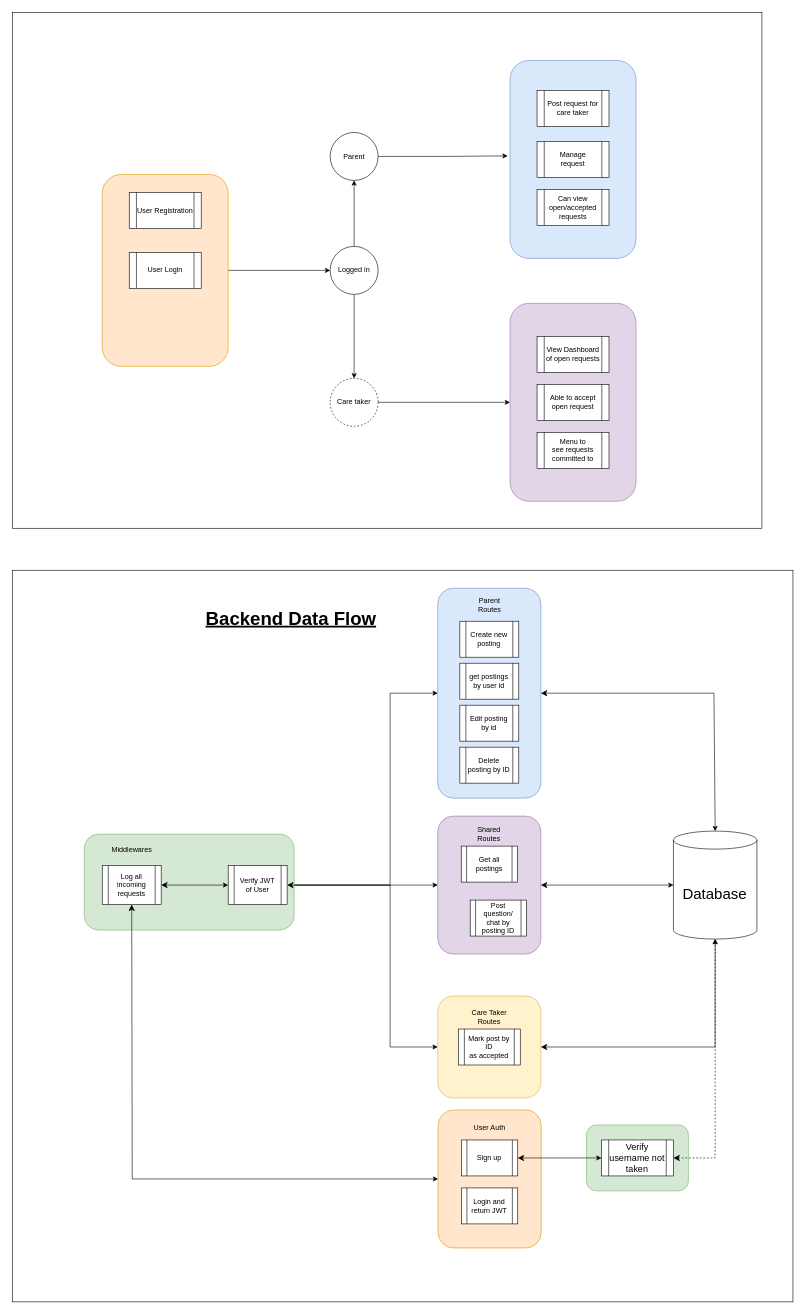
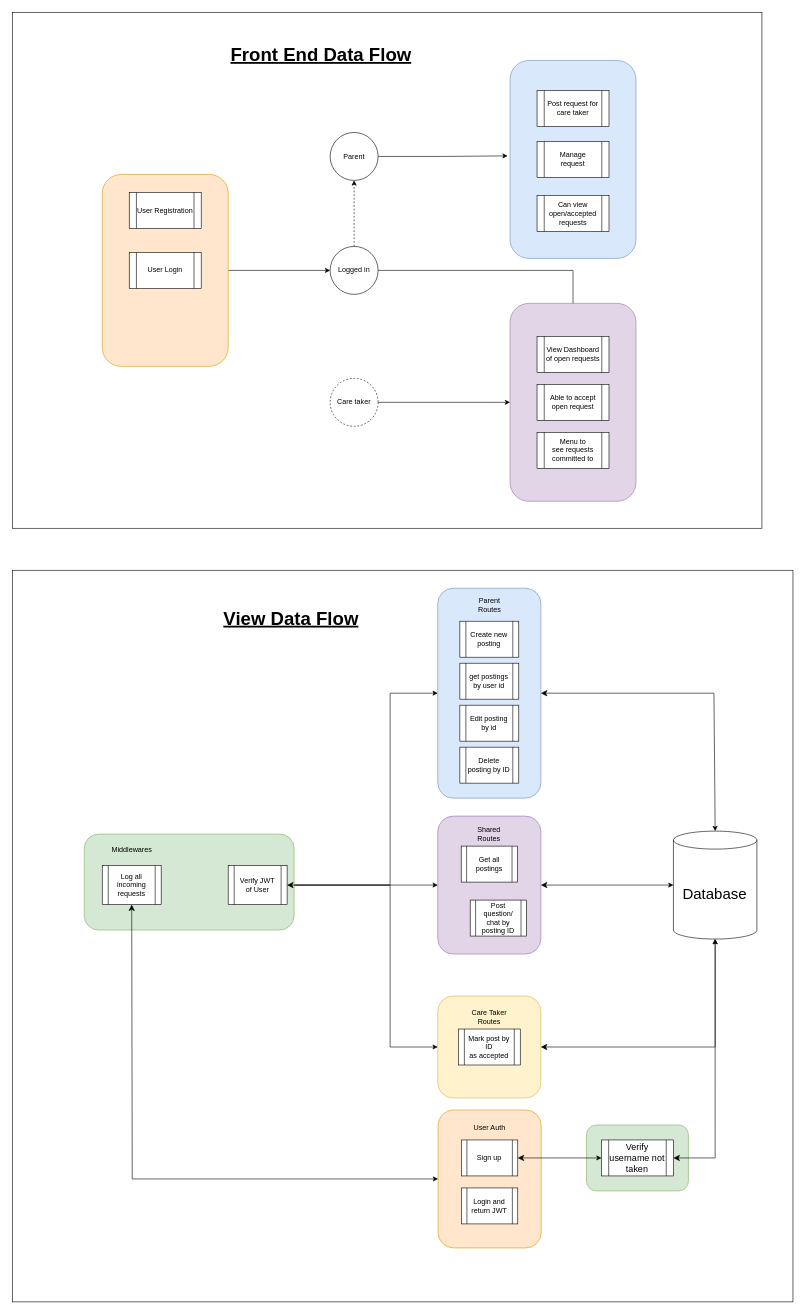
node "Front End Data Flow": added
node "Can view open/accepted requests": moved (573, 207) -> (573, 213)
edge "Logged in" -> "Parent": style solid -> dashed
edge "Logged in" -> "Care taker": now "Logged in" -> "View Dashboard of open requests"
node "Backend Data Flow": label "Backend Data Flow" -> "View Data Flow"
edge "Log all incoming requests" -- "Verify JWT of User": removed
edge "Database" -- "Verify username not taken": style dashed -> solid
